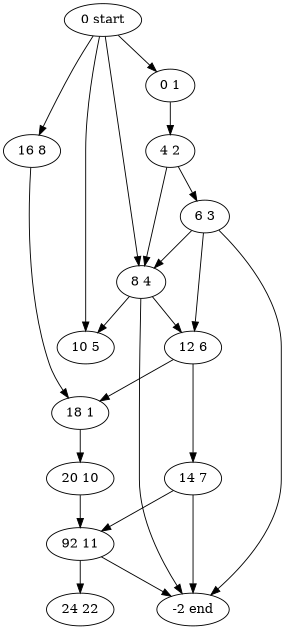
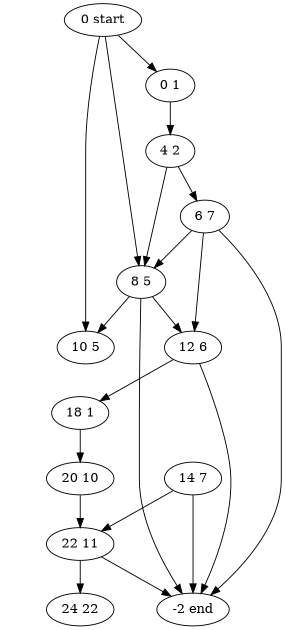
node "16 8": removed
node "6 3": label "6 3" -> "6 7"
node "8 4": label "8 4" -> "8 5"
edge "12 6" -> "14 7": now "12 6" -> "-2 end"
node "92 11": label "92 11" -> "22 11"
